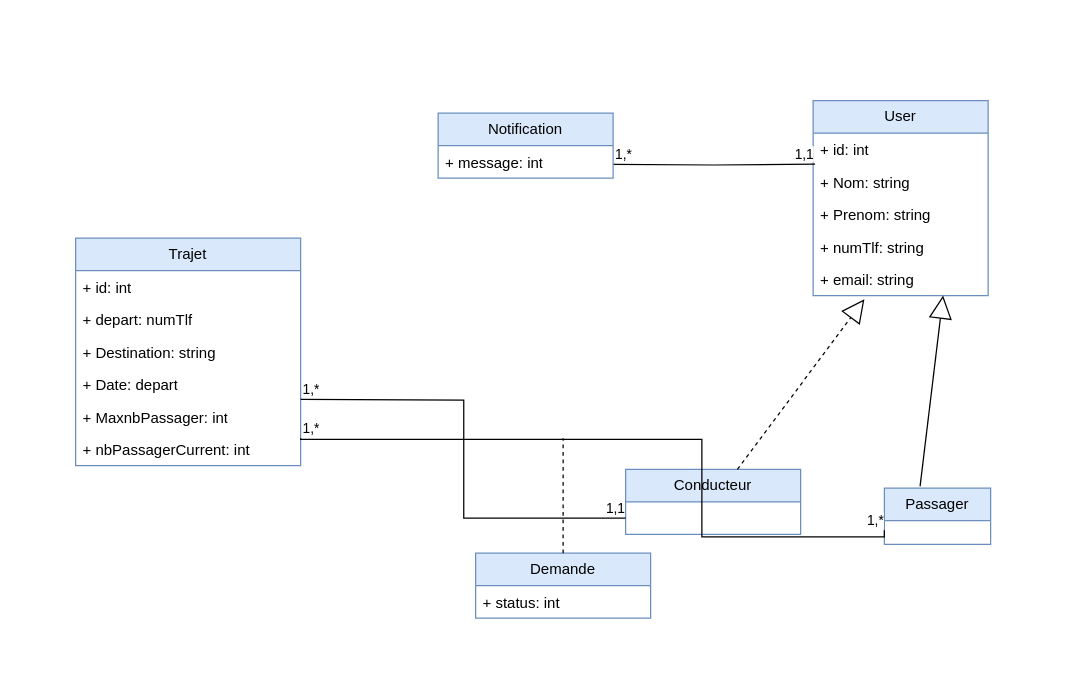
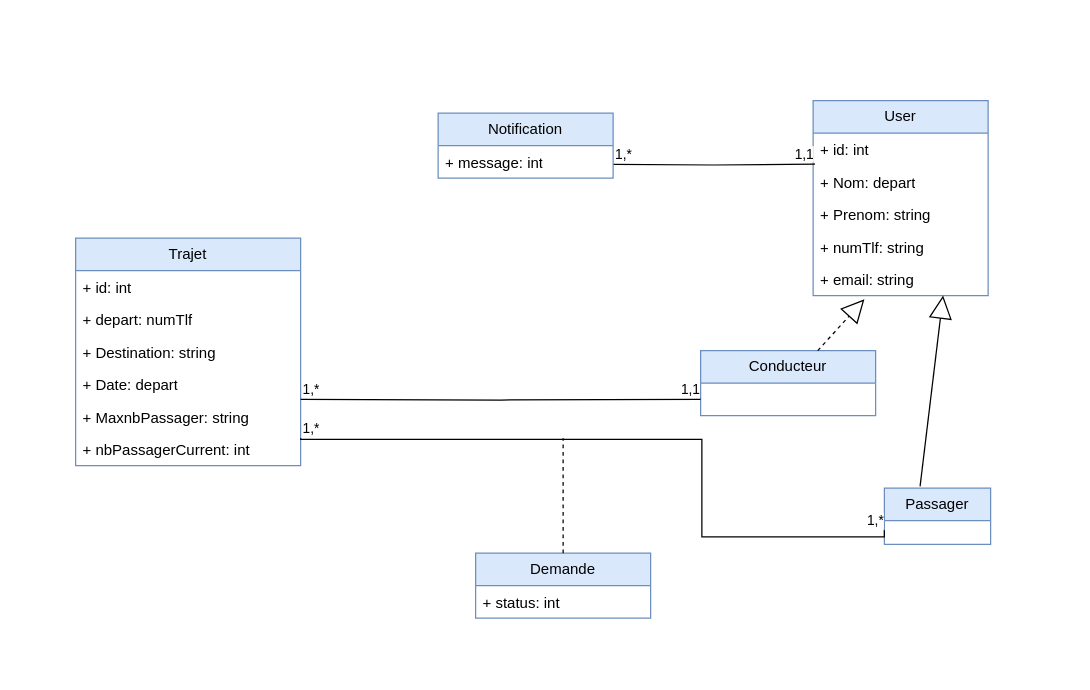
node "+ Nom: string": label "+ Nom: string" -> "+ Nom: depart"
node "+ MaxnbPassager: int": label "+ MaxnbPassager: int" -> "+ MaxnbPassager: string"
node "Conducteur": moved (713, 502) -> (788, 383)
